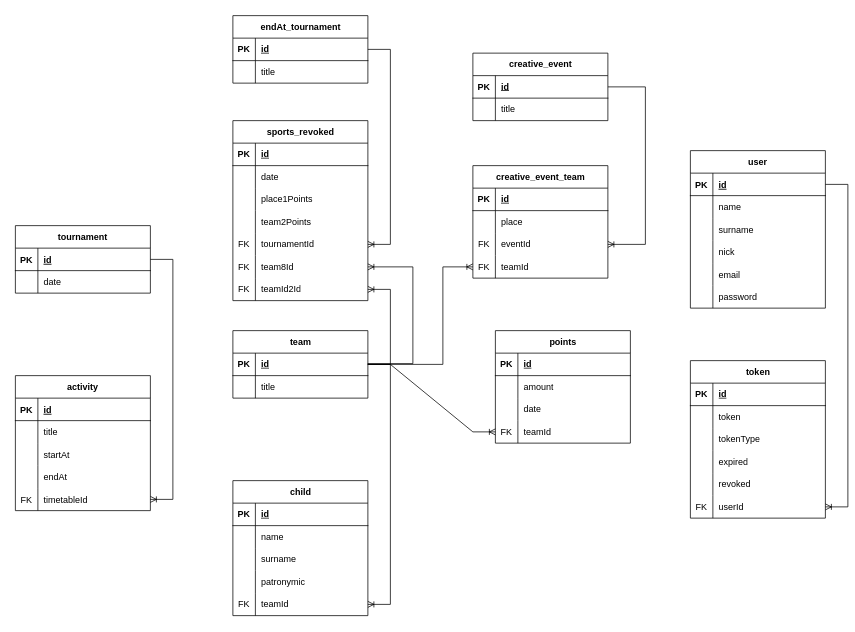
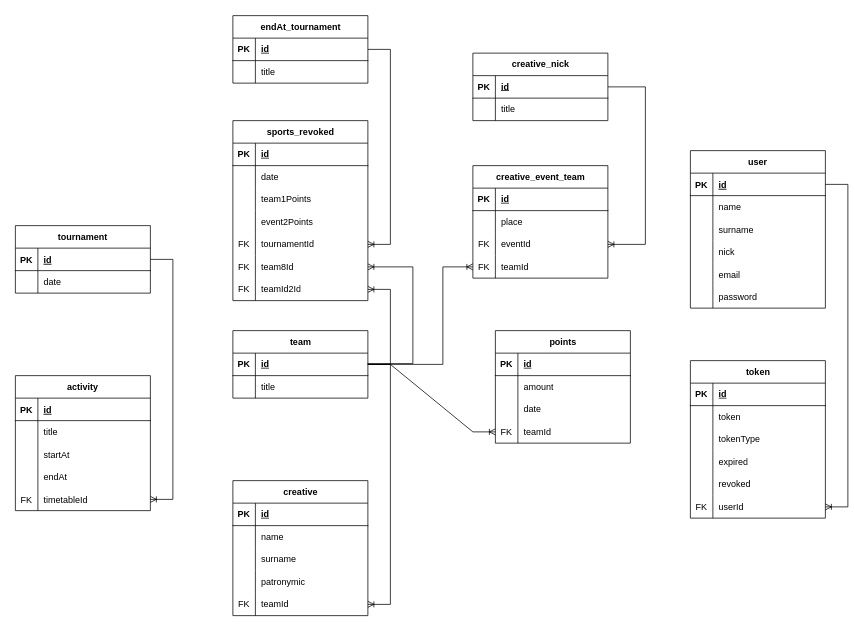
node "creative_event": label "creative_event" -> "creative_nick"
node "place1Points": label "place1Points" -> "team1Points"
node "team2Points": label "team2Points" -> "event2Points"
node "child": label "child" -> "creative"
